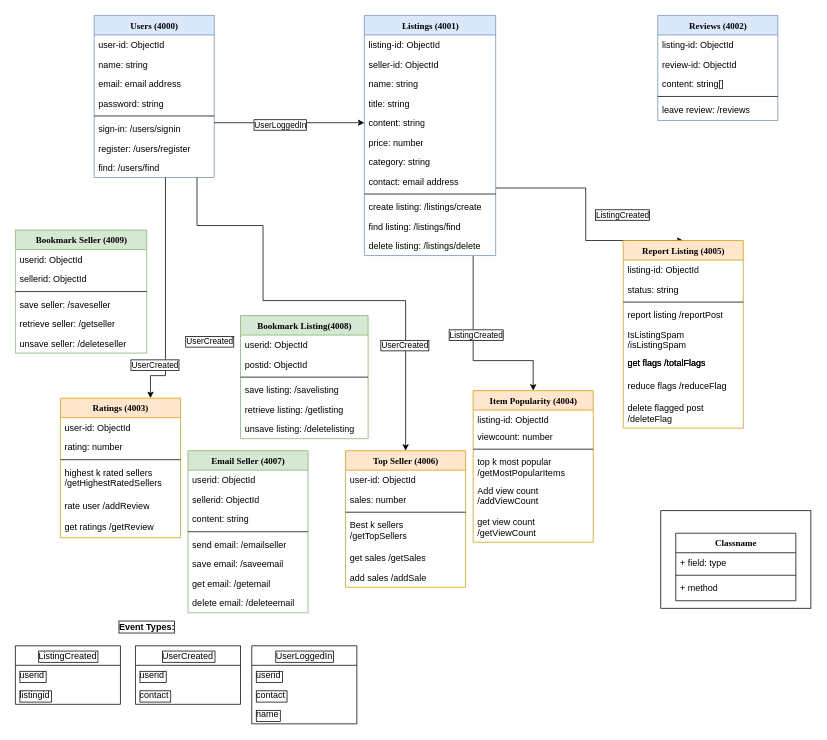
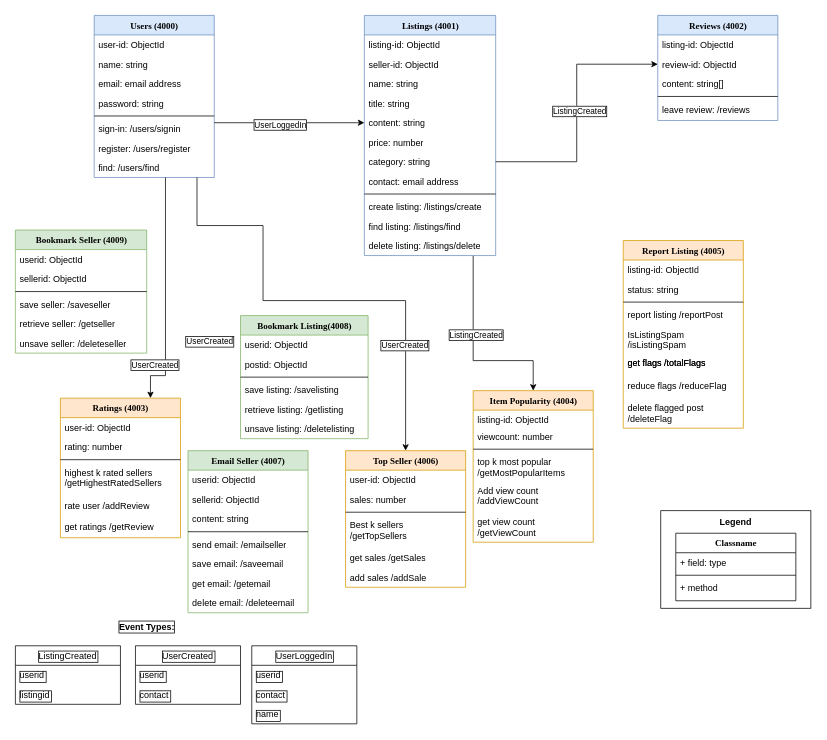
edge "category: string" -> "review-id: ObjectId": added, label "ListingCreated"
edge "Listings (4001)" -> "Report Listing (4005)": removed, label "ListingCreated"
node "Legend": added
